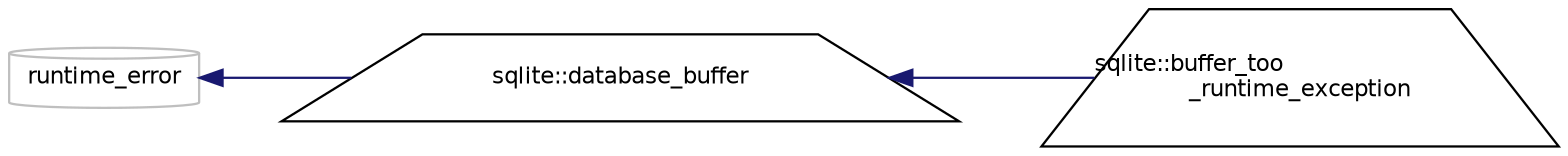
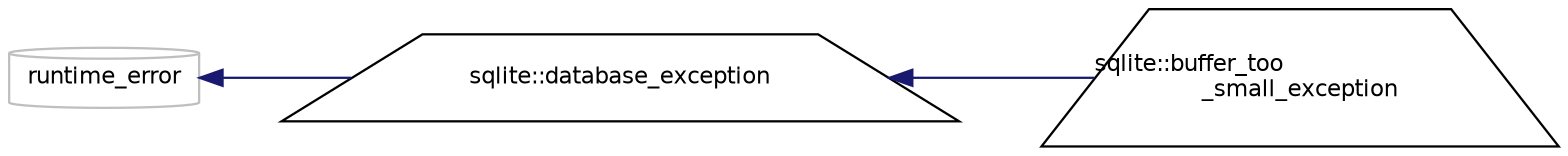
node "sqlite::database_buffer": label "sqlite::database_buffer" -> "sqlite::database_exception"
node "sqlite::buffer_too _runtime_exception": label "sqlite::buffer_too _runtime_exception" -> "sqlite::buffer_too _small_exception"
